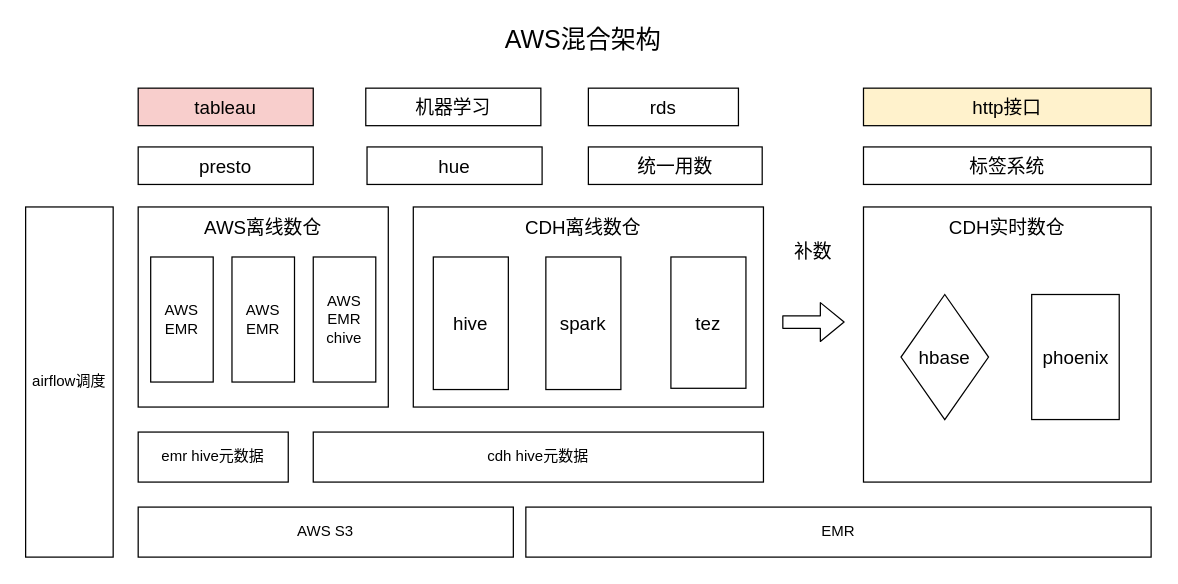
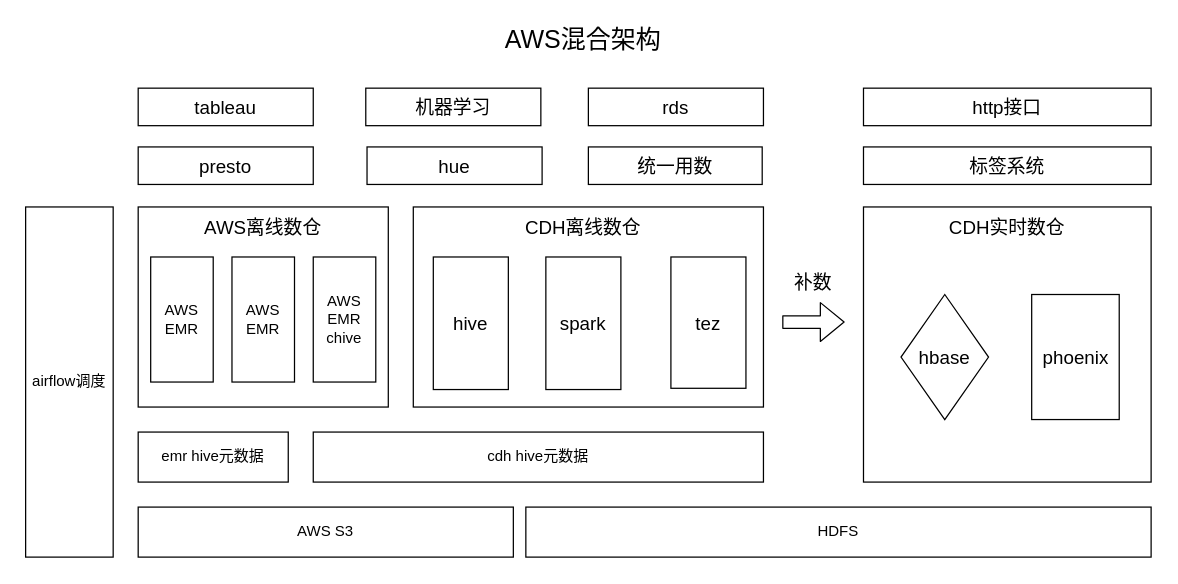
node "tableau": fillcolor #f8cecc -> #ffffff
node "rds": size 150x38 -> 175x38
node "http接口": fillcolor #fff2cc -> #ffffff
node "补数": moved (813, 251) -> (813, 282)
node "EMR": label "EMR" -> "HDFS"
